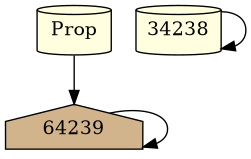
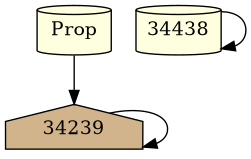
node "34238": label "34238" -> "34438"
node "64239": label "64239" -> "34239"
